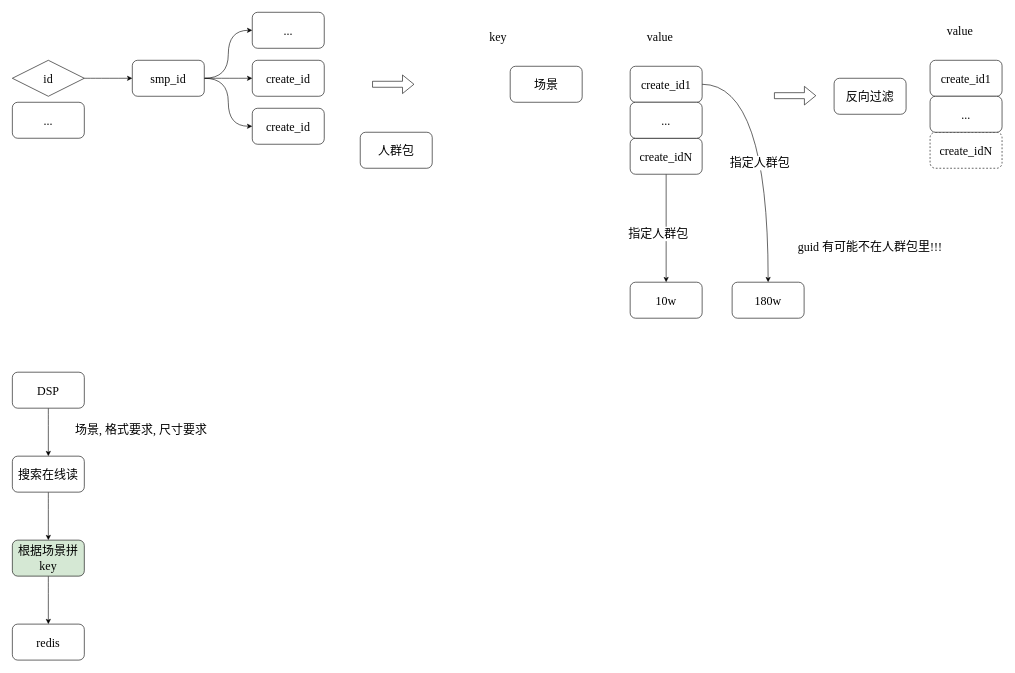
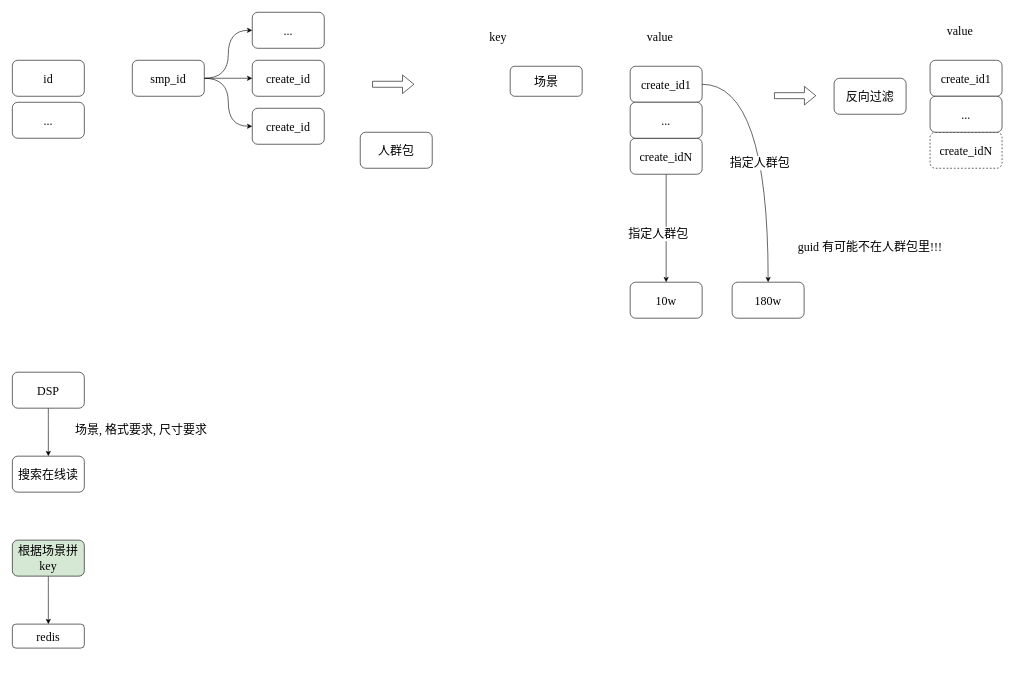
node "id": shape diamond -> rounded rectangle
edge "id" -> "smp_id": removed
node "场景": size 72x36 -> 72x30
edge "搜索在线读" -> "根据场景拼key": removed
node "redis": size 72x36 -> 72x24
